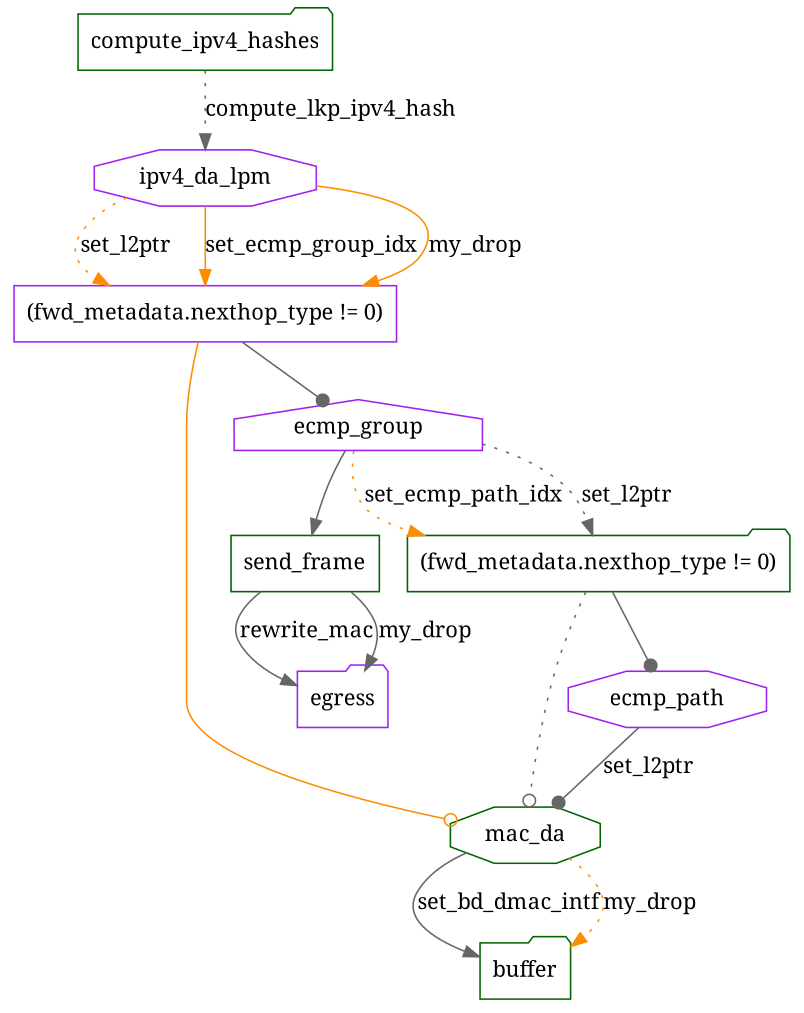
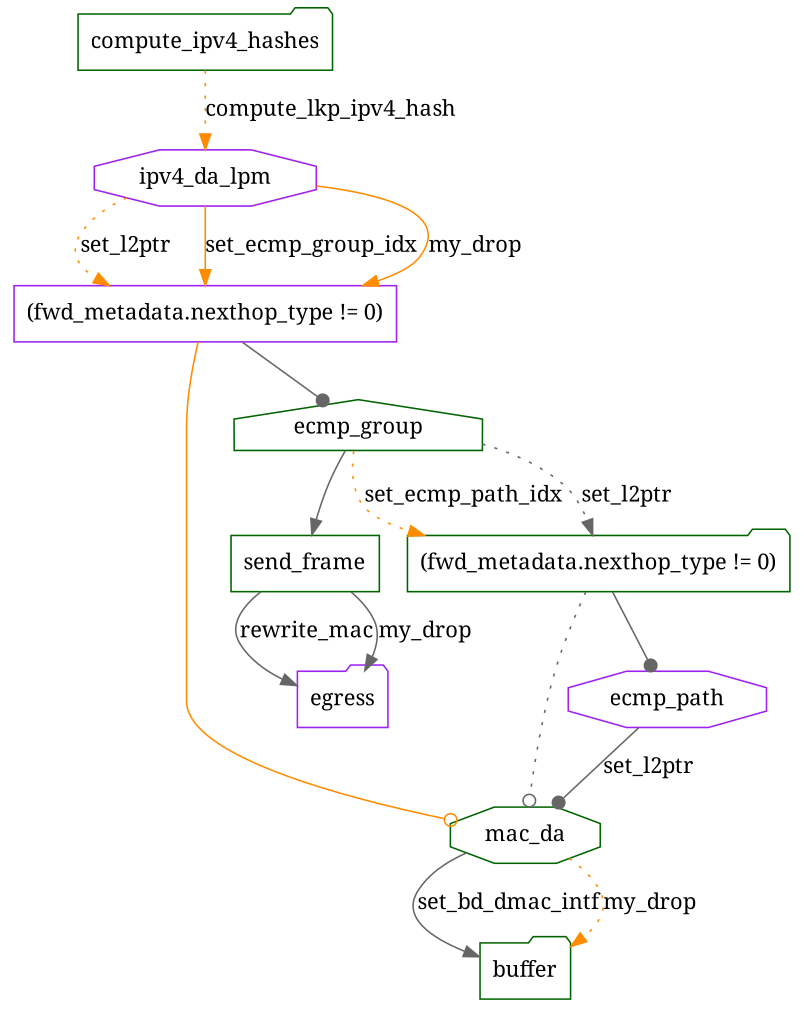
edge "compute_ipv4_hashes" -> "ipv4_da_lpm": color gray40 -> darkorange
node "ecmp_group": color purple -> darkgreen
